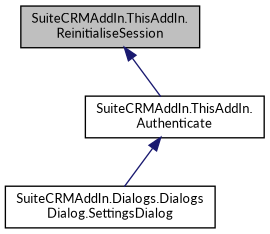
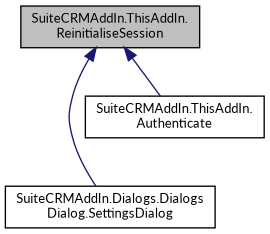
edge "SuiteCRMAddIn.Dialogs.Dialogs Dialog.SettingsDialog" -> "SuiteCRMAddIn.ThisAddIn. Authenticate": now "SuiteCRMAddIn.Dialogs.Dialogs Dialog.SettingsDialog" -> "SuiteCRMAddIn.ThisAddIn. ReinitialiseSession"
